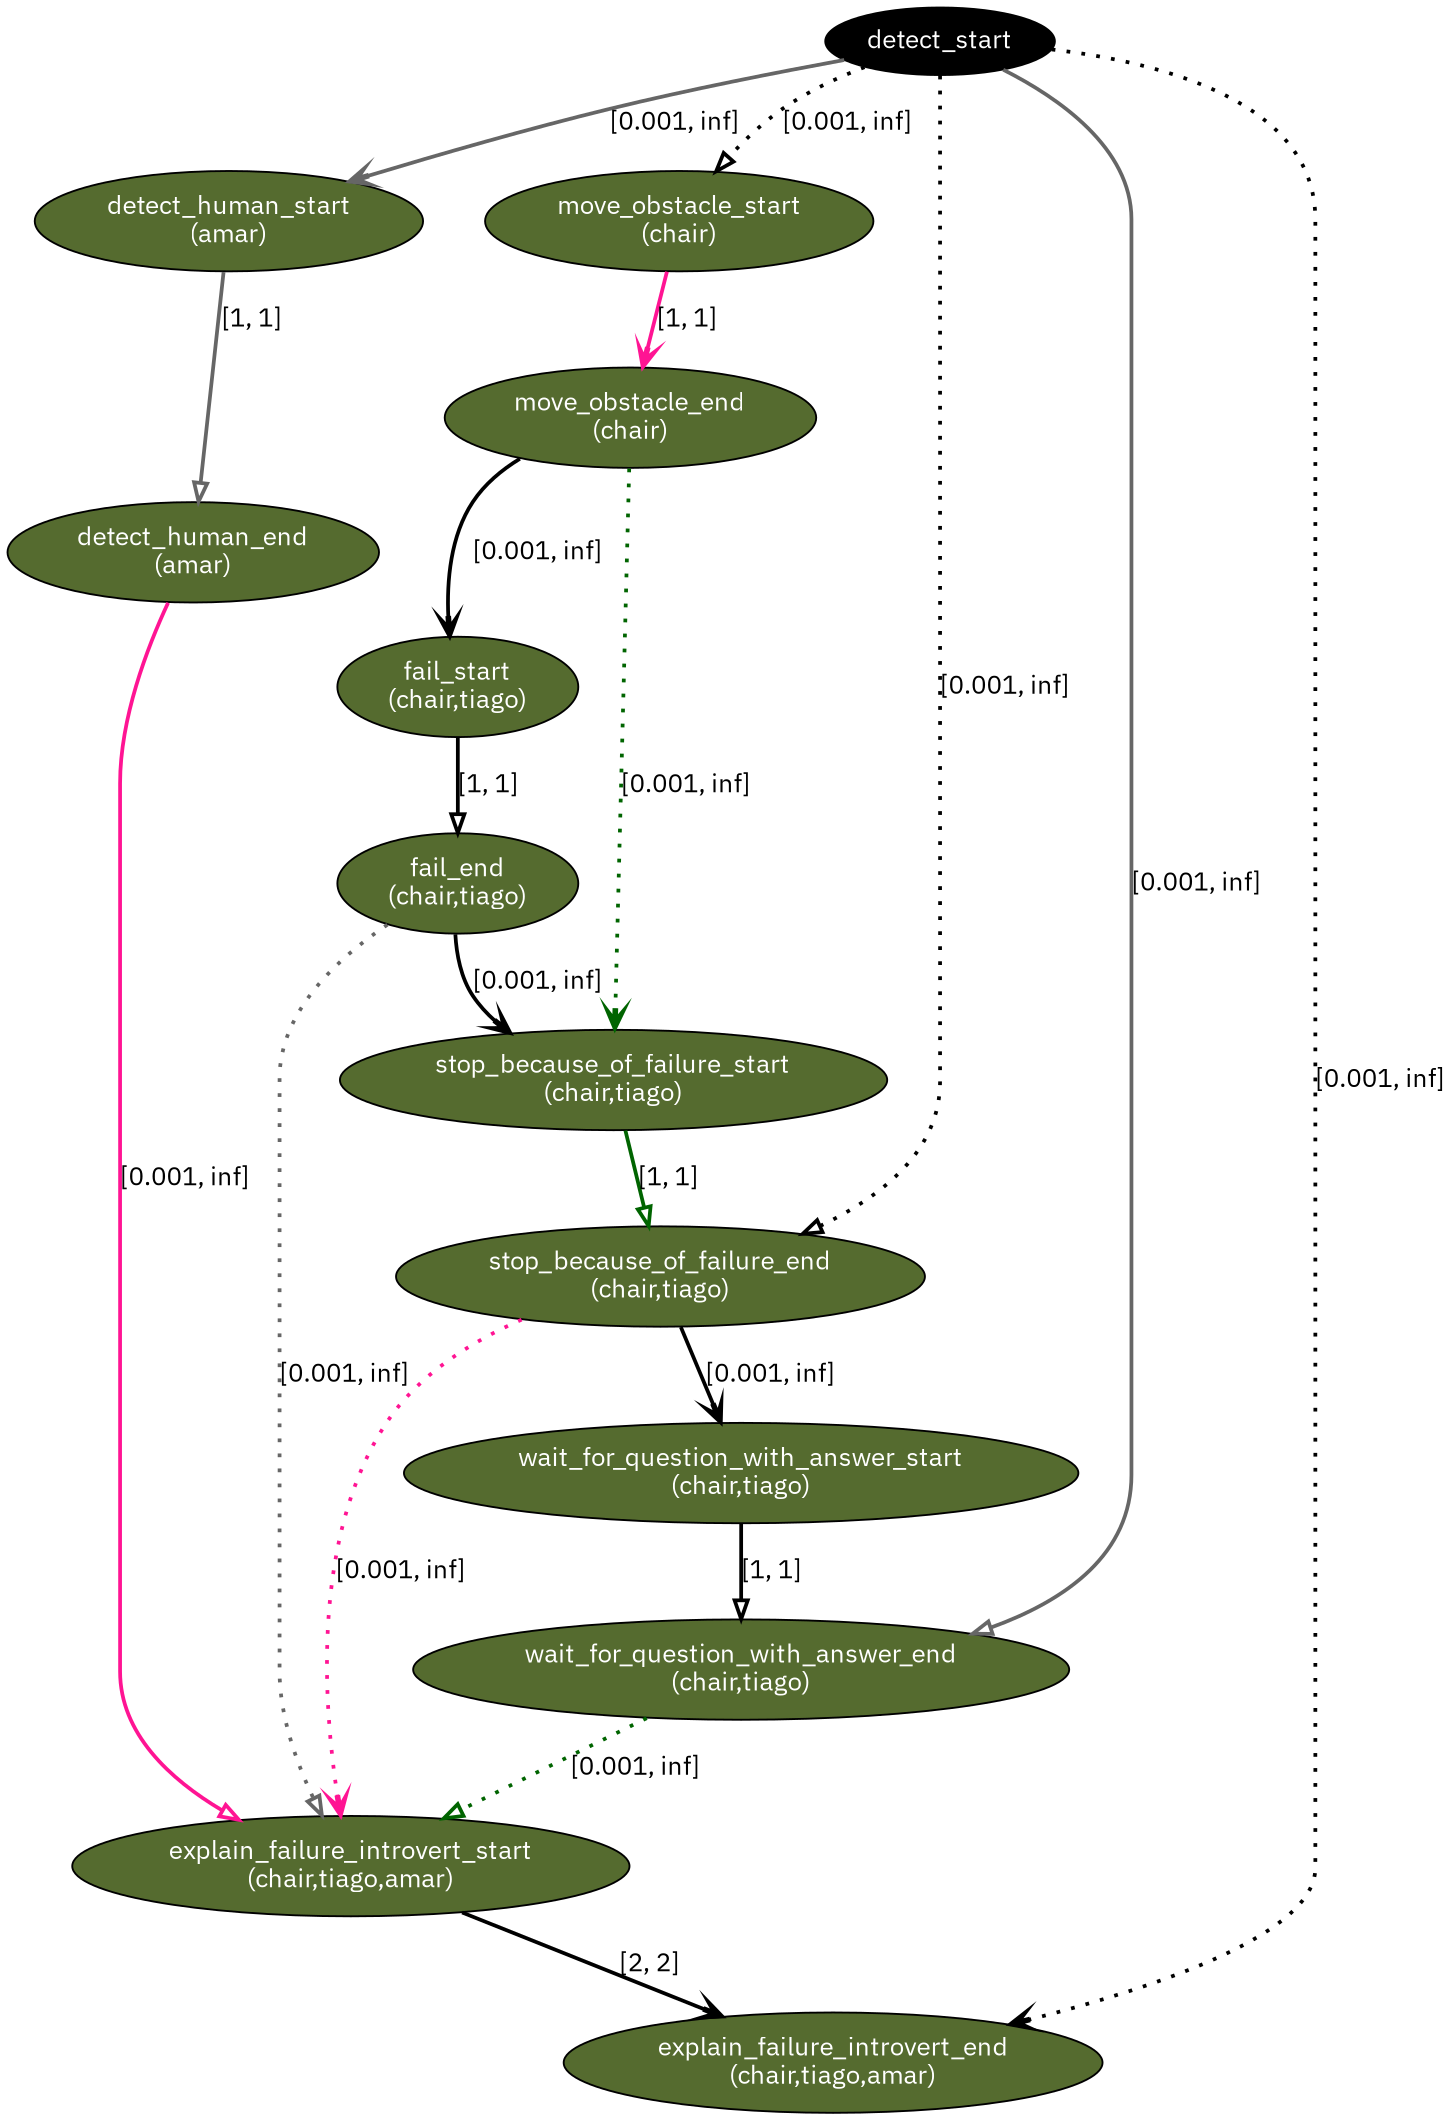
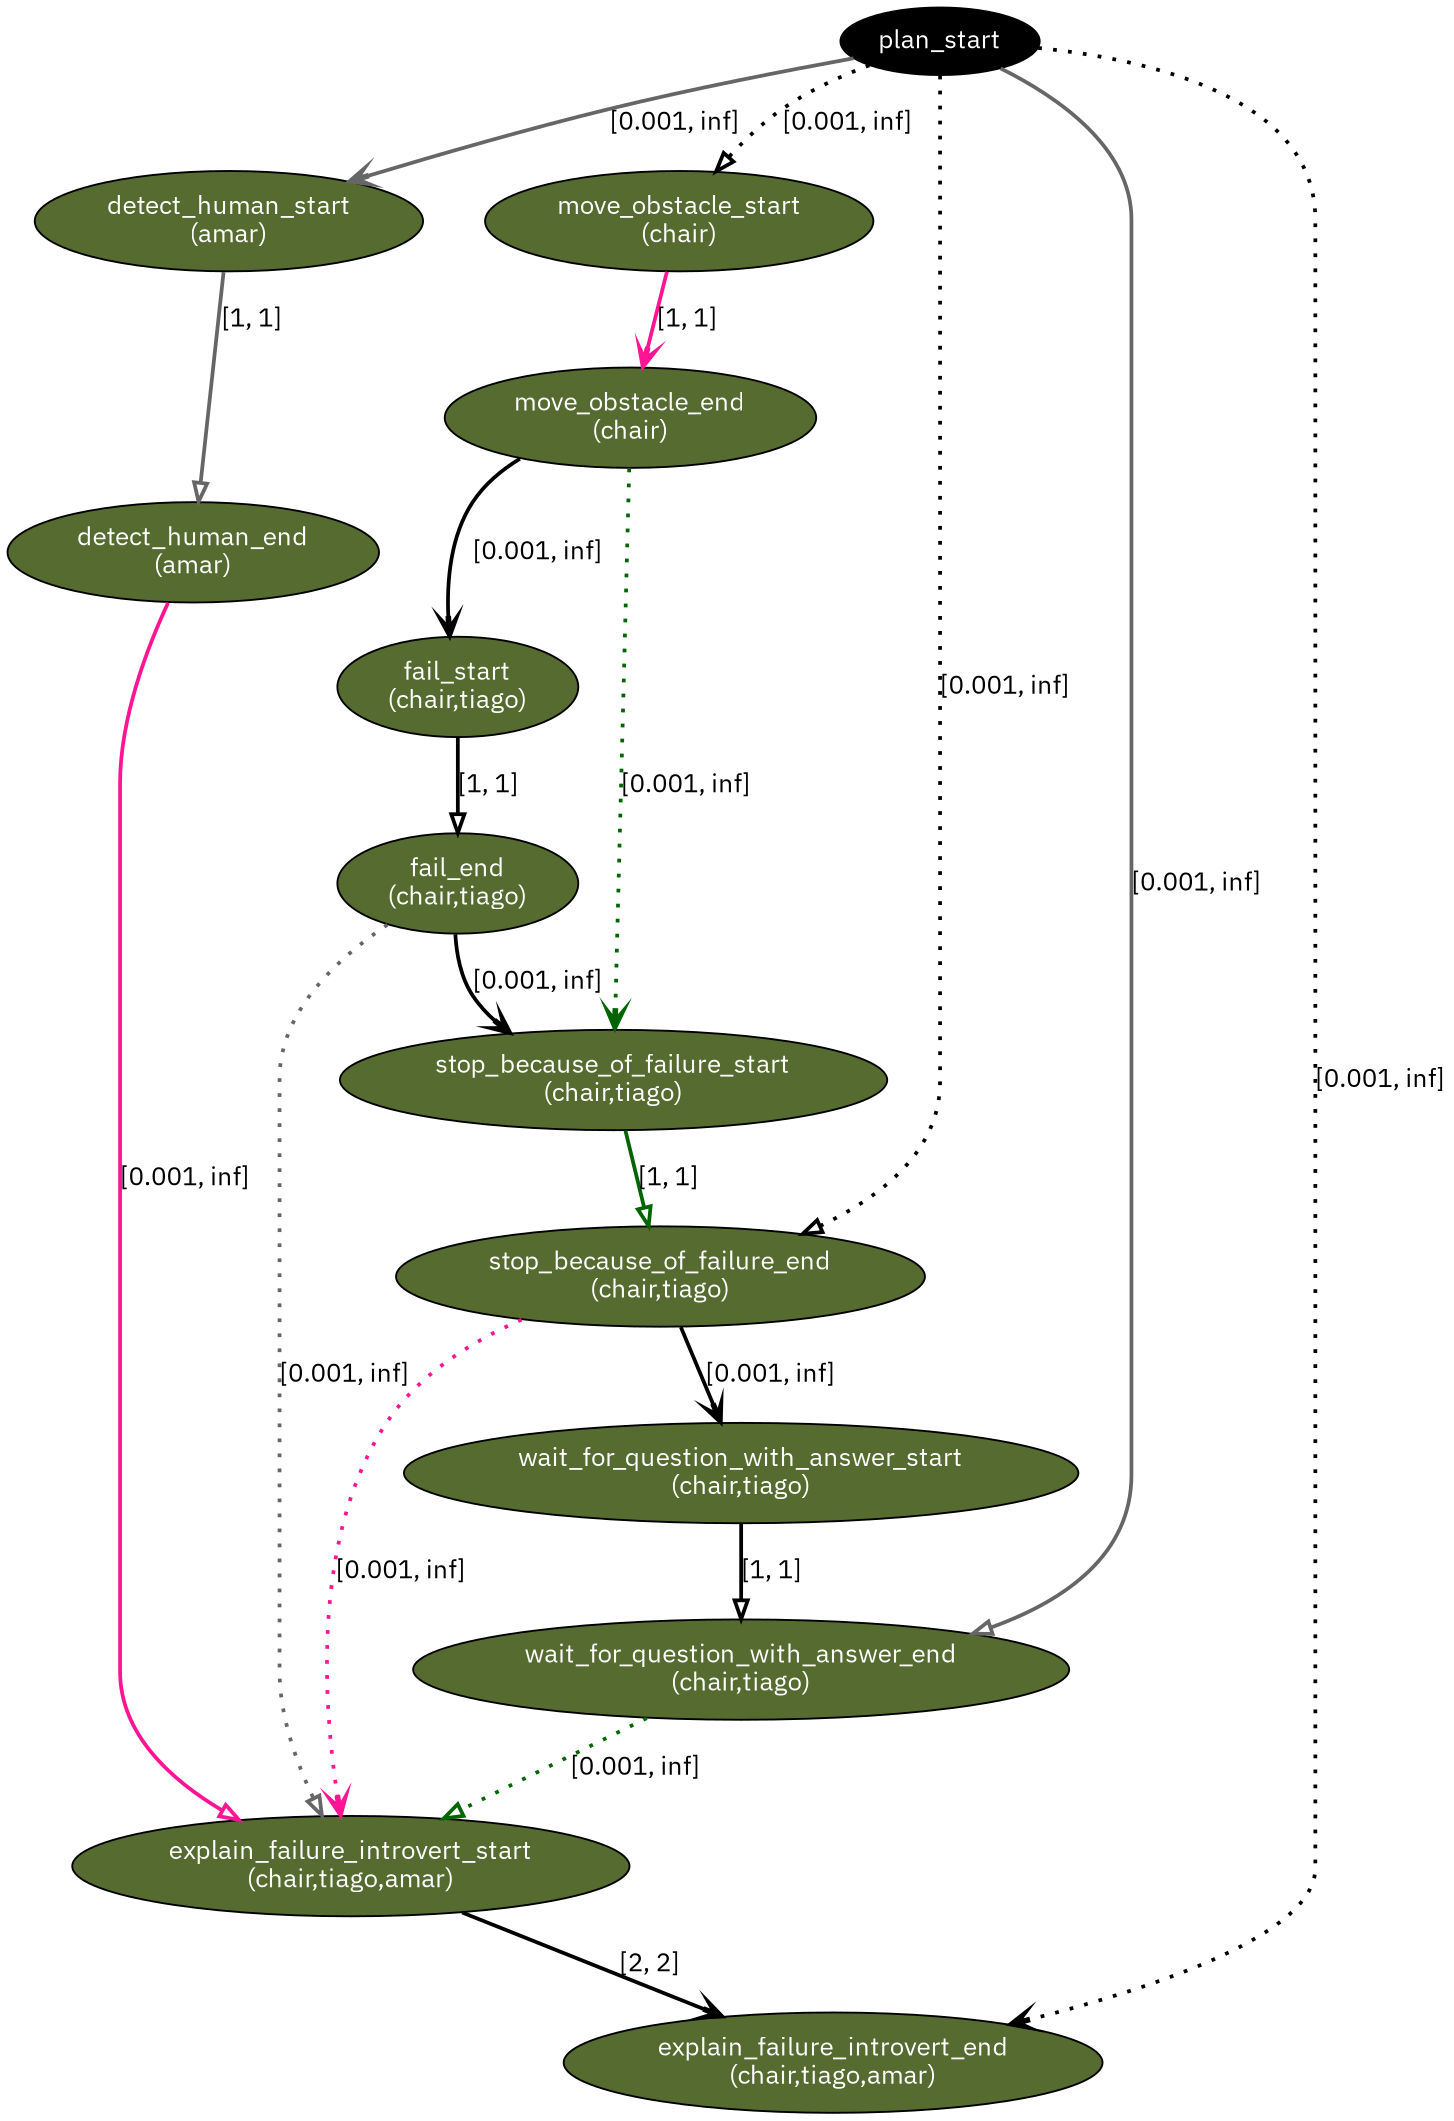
node "detect_start": label "detect_start" -> "plan_start"
